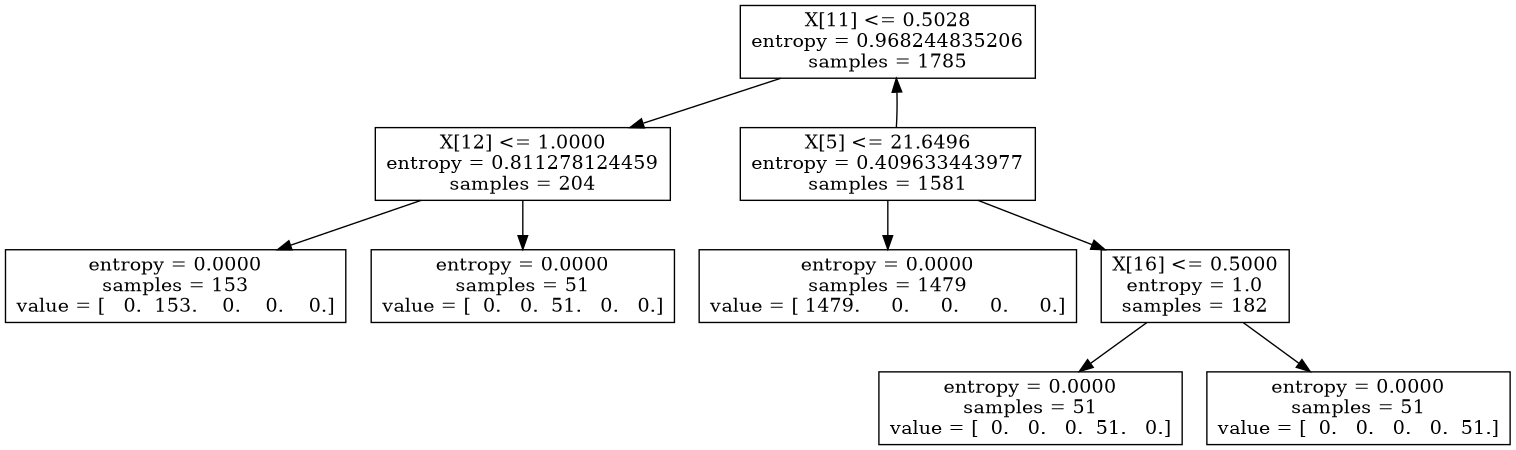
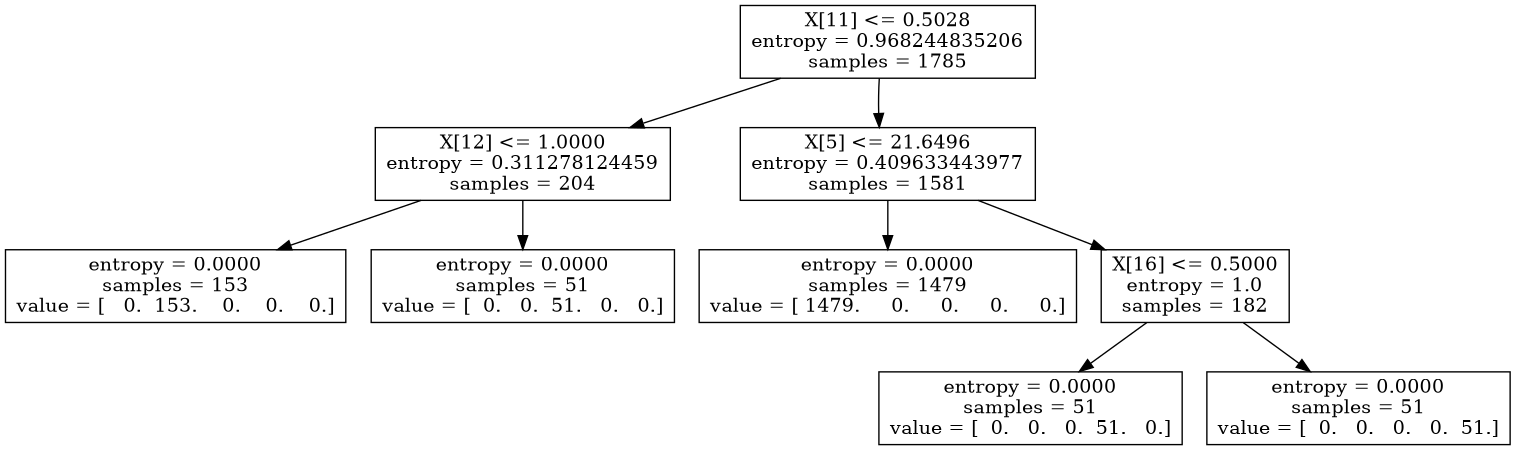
edge "X[5] <= 21.6496 entropy = 0.409633443977 samples = 1581" -> "X[11] <= 0.5028 entropy = 0.968244835206 samples = 1785": reversed
node "X[12] <= 1.0000 entropy = 0.811278124459 samples = 204": label "X[12] <= 1.0000 entropy = 0.811278124459 samples = 204" -> "X[12] <= 1.0000 entropy = 0.311278124459 samples = 204"
